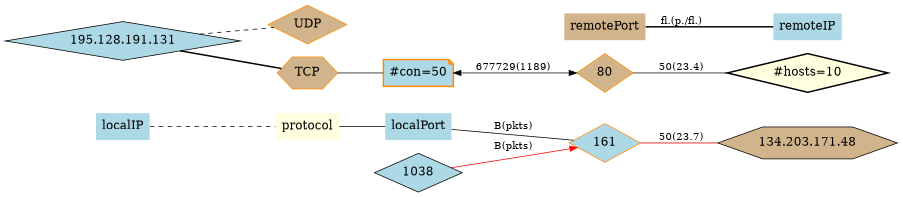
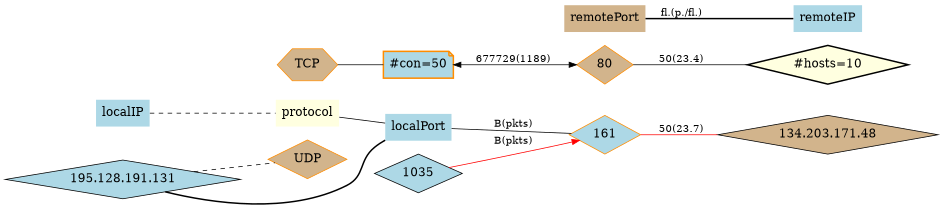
edge "195.128.191.131" -- "TCP": now "195.128.191.131" -- "localPort"
node "134.203.171.48": shape hexagon -> diamond
node "1038": label "1038" -> "1035"
